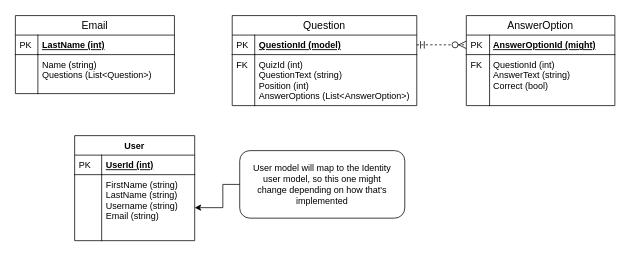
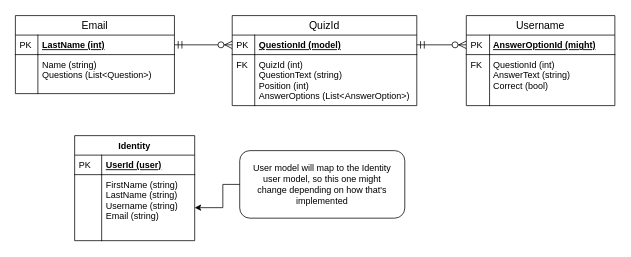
node "Question": label "Question" -> "QuizId"
node "AnswerOption": label "AnswerOption" -> "Username"
edge "LastName (int)" -- "QuestionId (model)": added
edge "QuestionId (model)" -- "AnswerOptionId (might)": style dashed -> solid
node "User": label "User" -> "Identity"
node "UserId (int)": label "UserId (int)" -> "UserId (user)"
